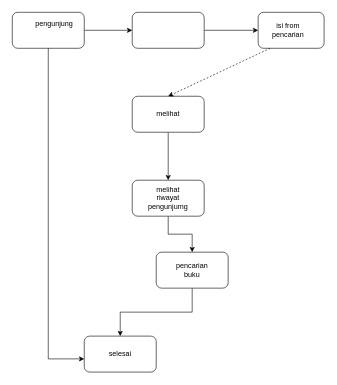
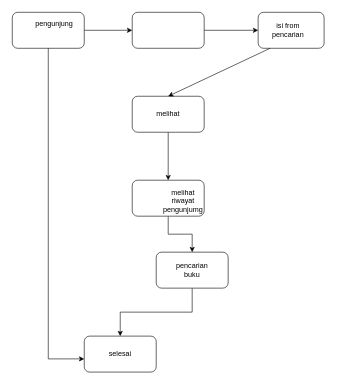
edge "isi from pencarian" -> "melihat": style dashed -> solid
node "melihat riwayat pengunjumg": moved (168, 198) -> (183, 201)
